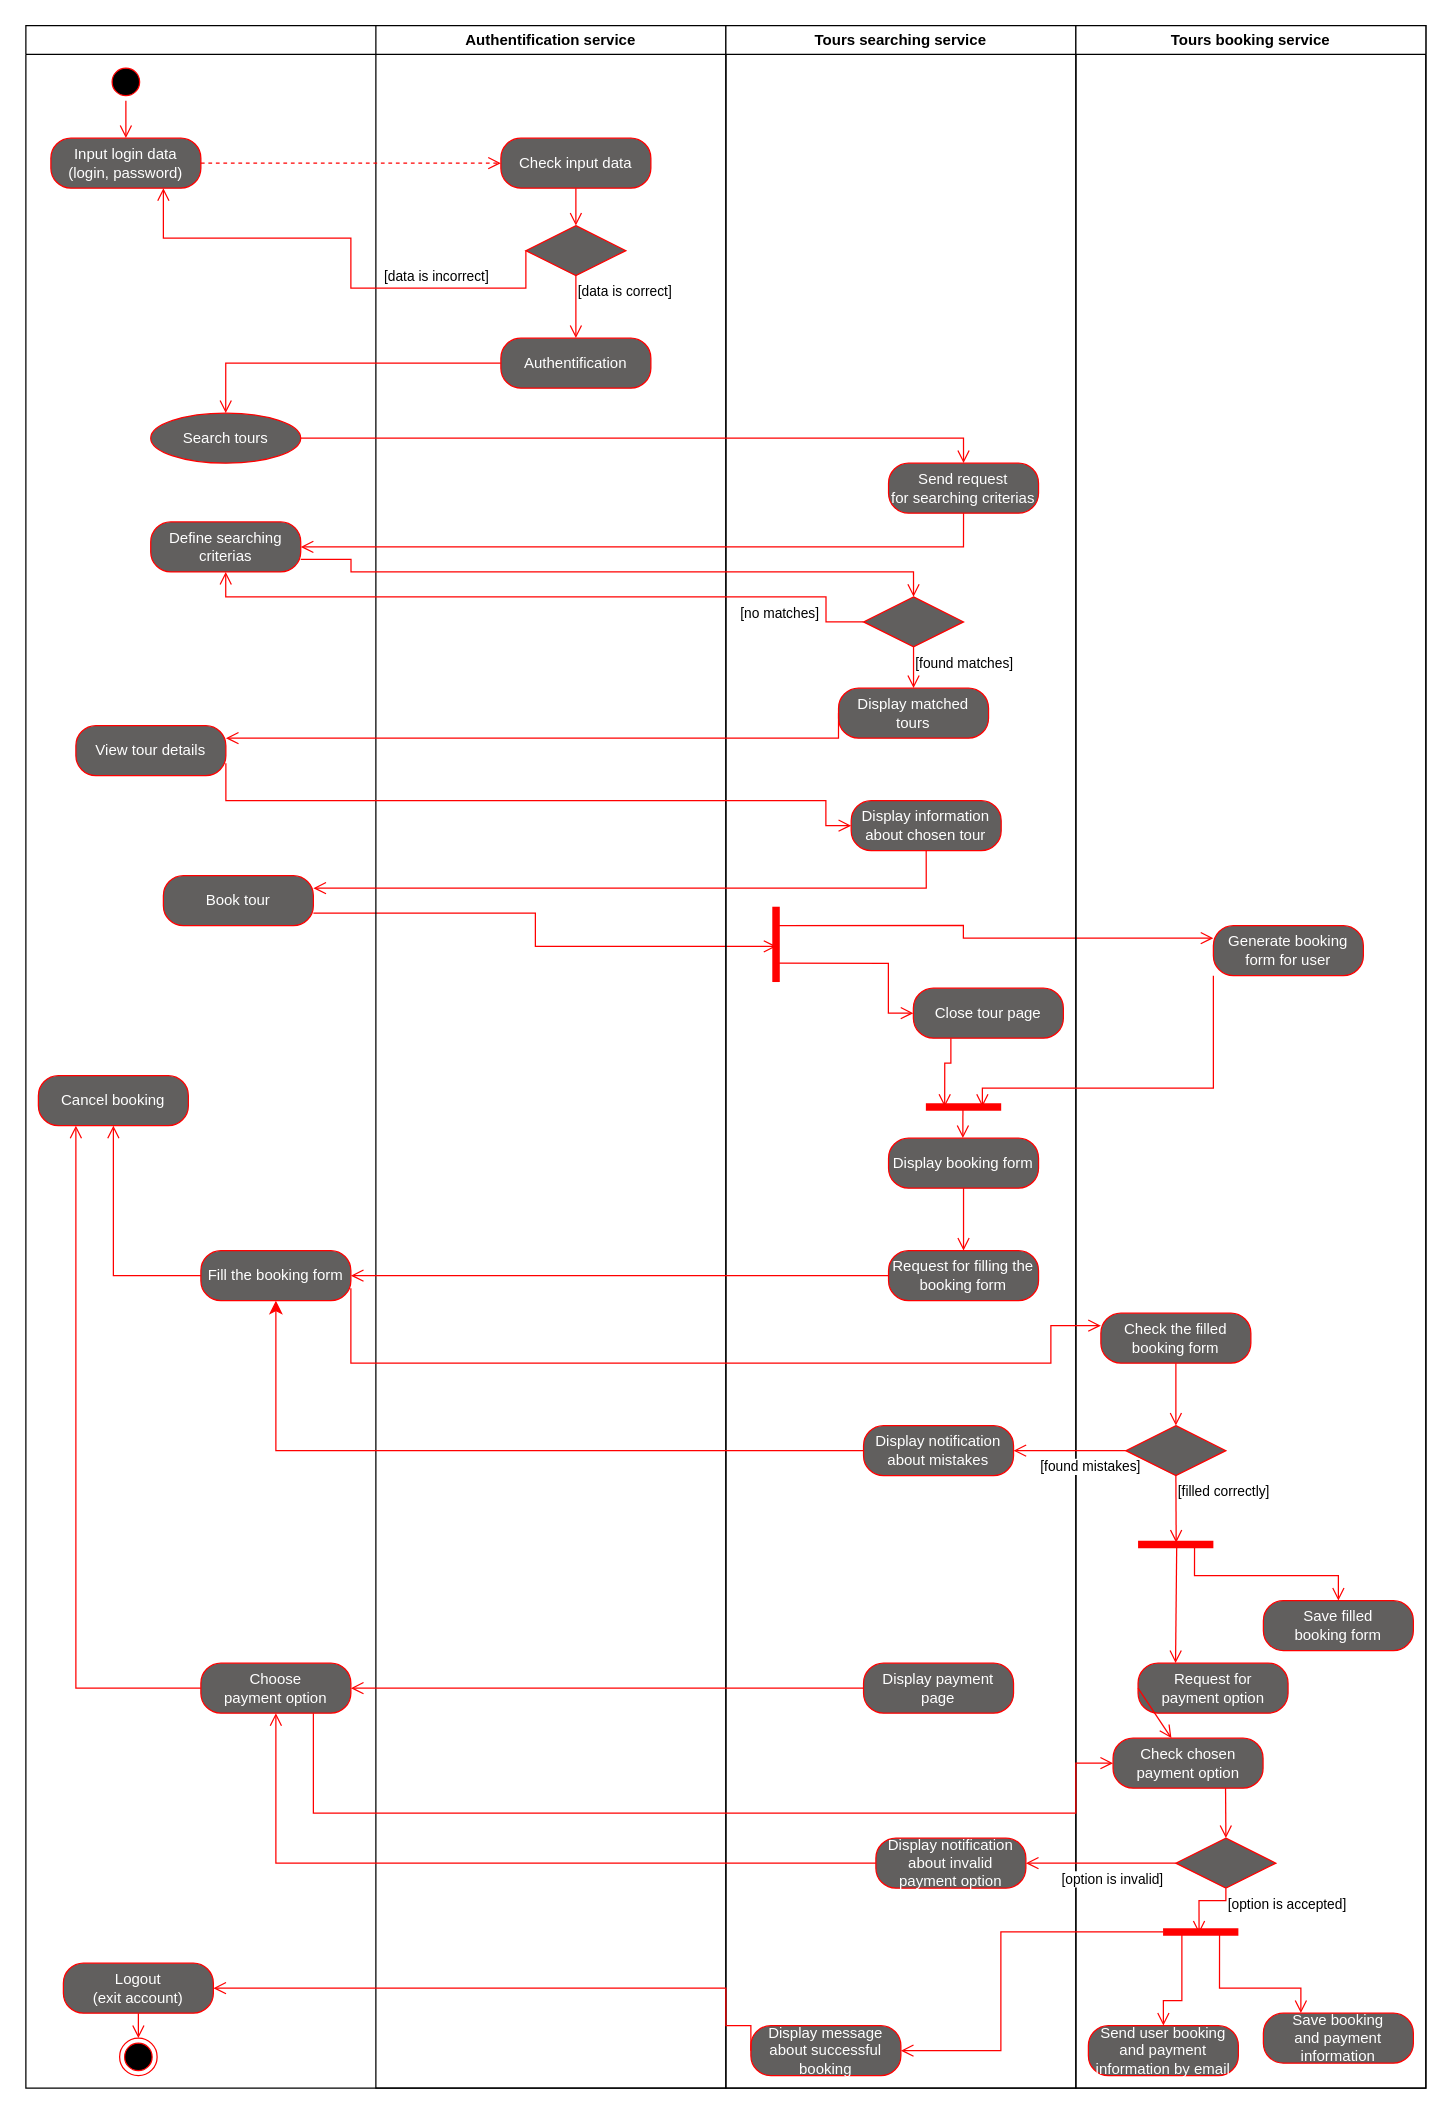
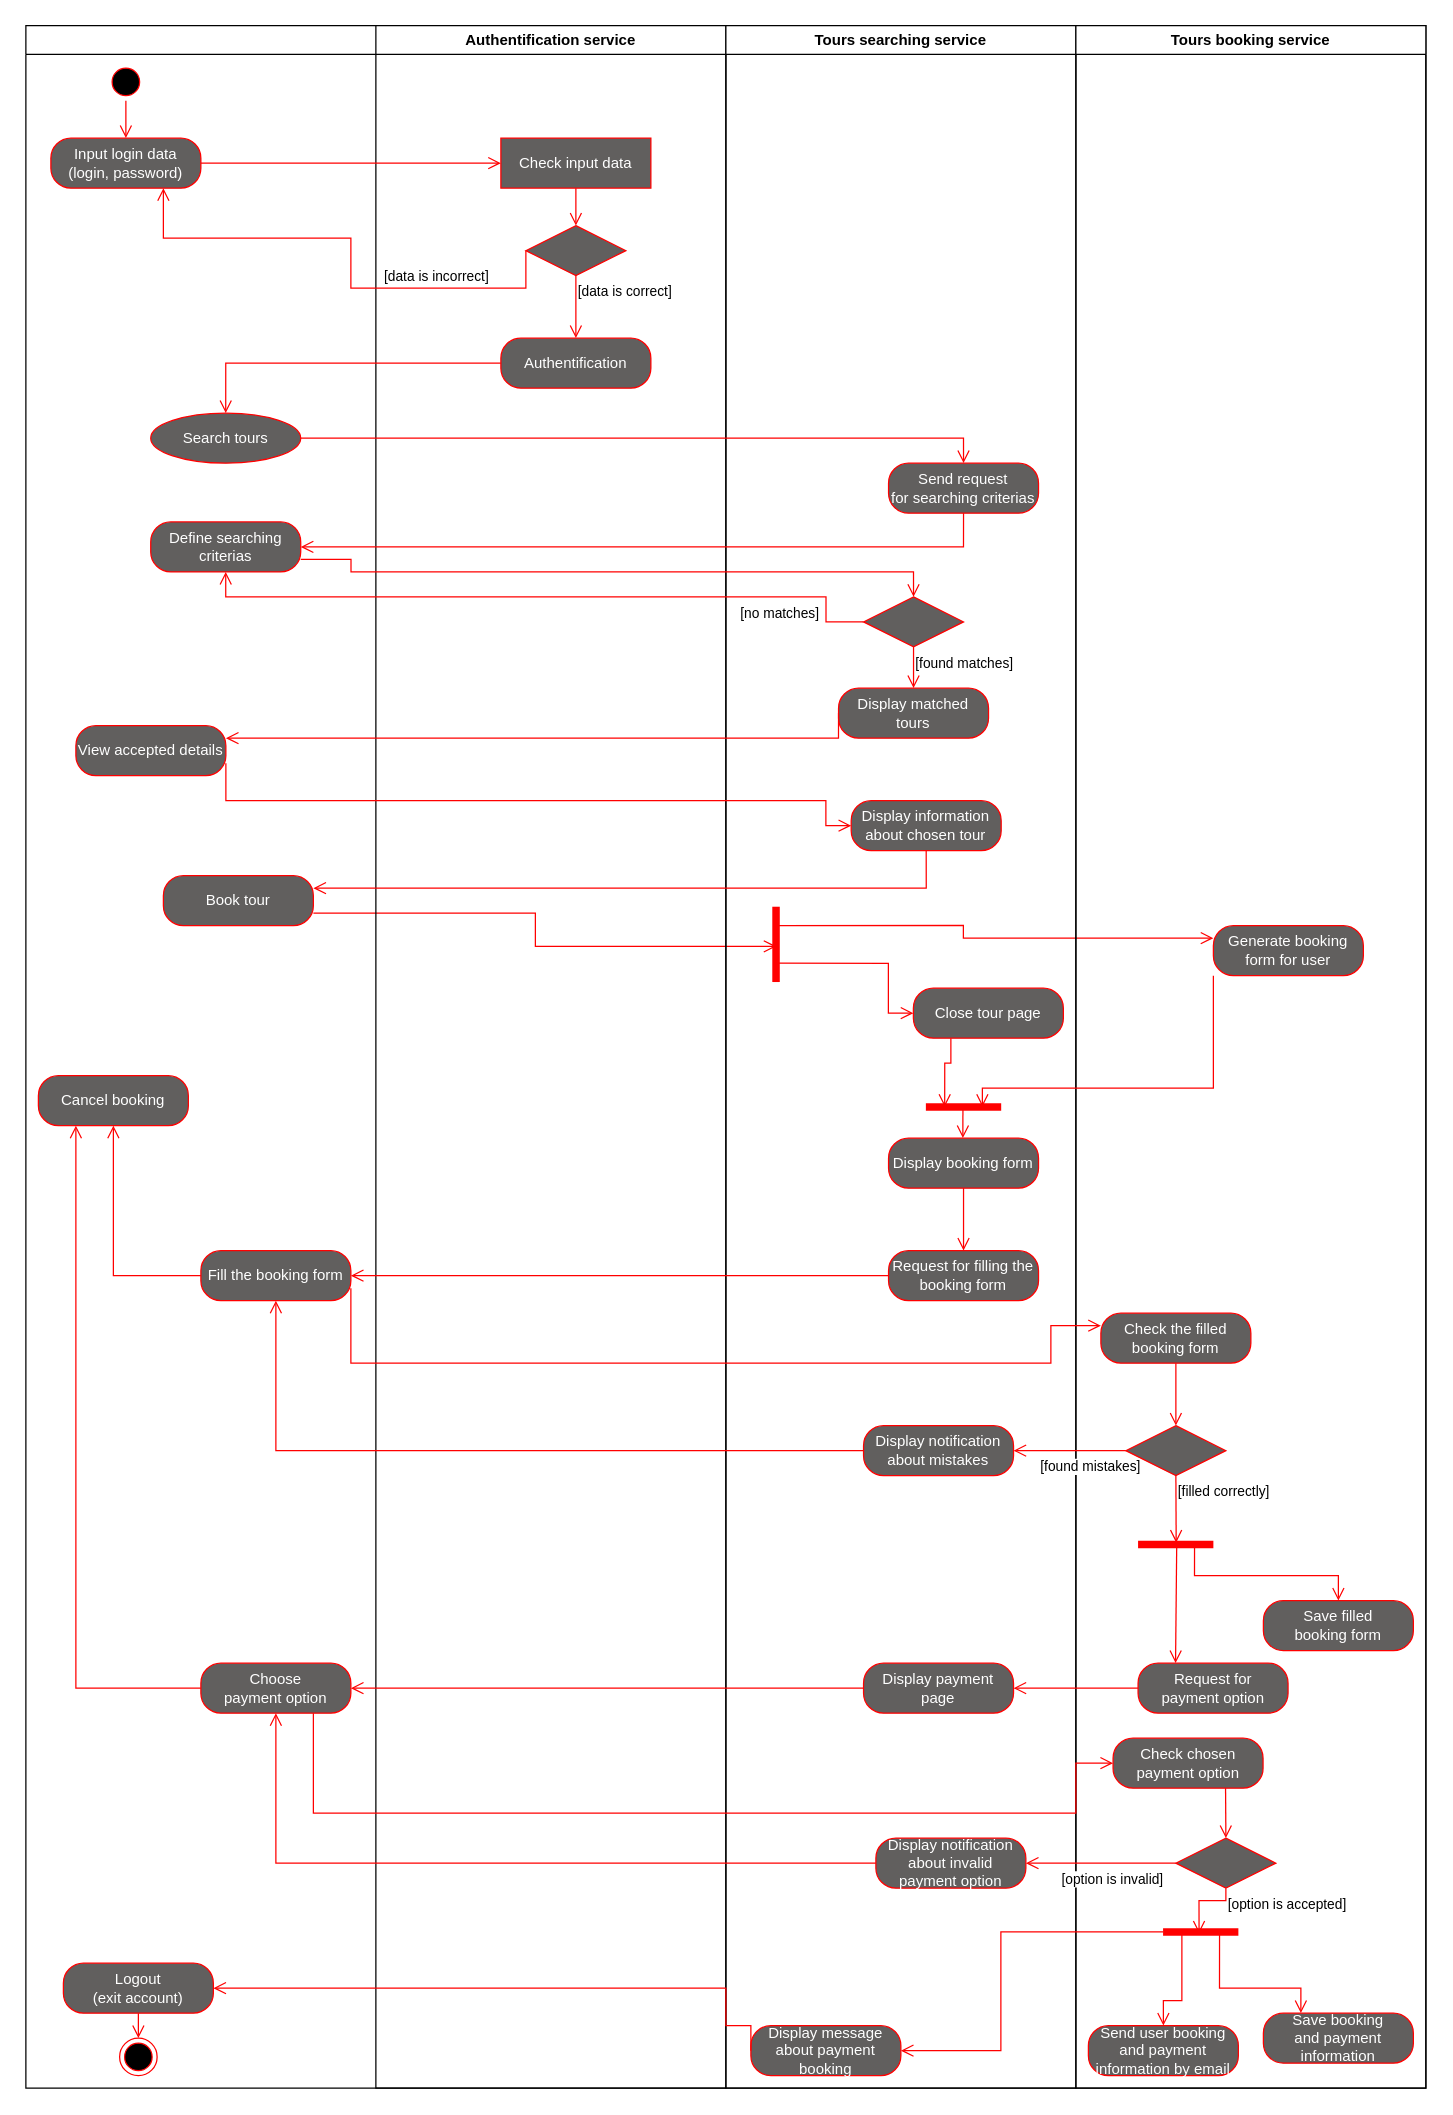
edge "Input login data (login, password)" -> "Check input data": style dashed -> solid
node "Check input data": shape rounded rectangle -> rectangle
node "View tour details": label "View tour details" -> "View accepted details"
edge "Display notification about mistakes" -> "Fill the booking form": arrowhead classic -> open
edge "Request for payment option" -> "Check chosen payment option": now "Request for payment option" -> "Display payment page"
node "Display message about successful booking": label "Display message about successful booking" -> "Display message about payment booking"
